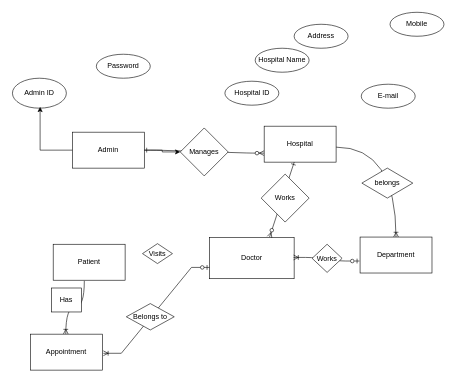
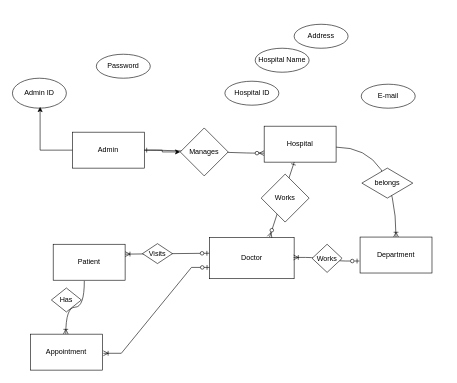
node "Mobile": removed
edge "Doctor" -- "Patient": added
node "Has": shape rectangle -> diamond
node "Belongs to": removed
